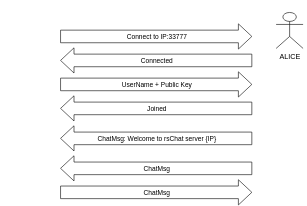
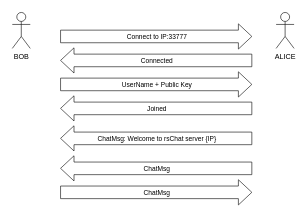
node "BOB": added
node "ALICE": size 27x36 -> 18x36
